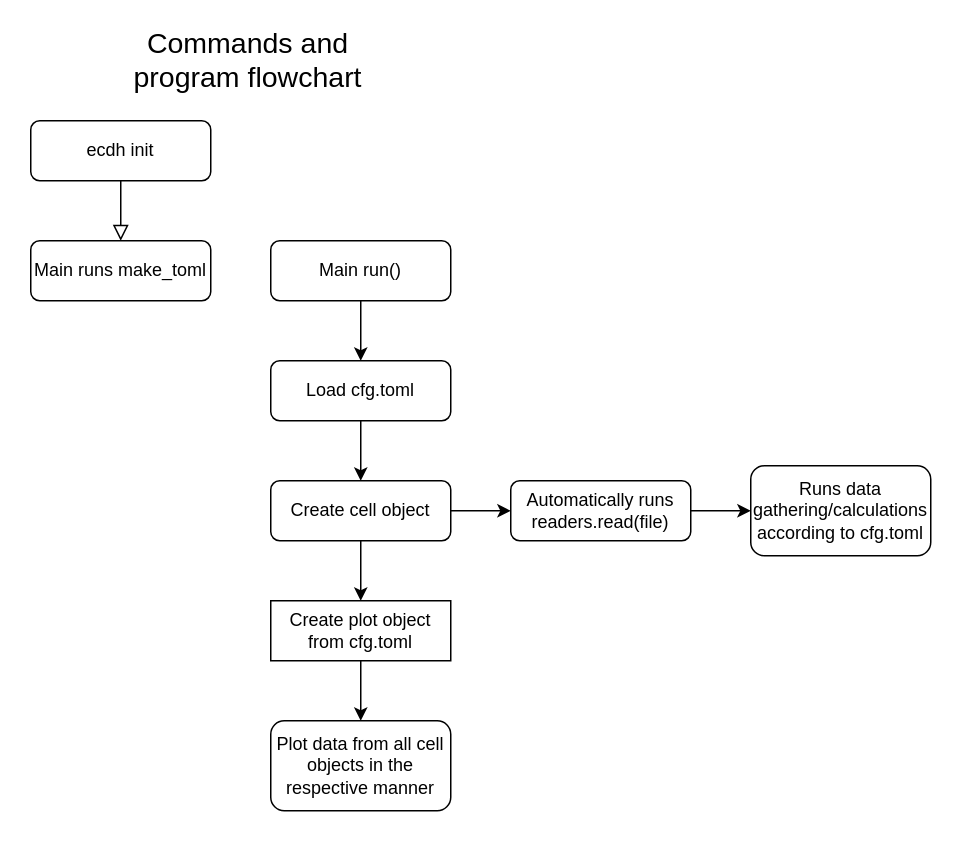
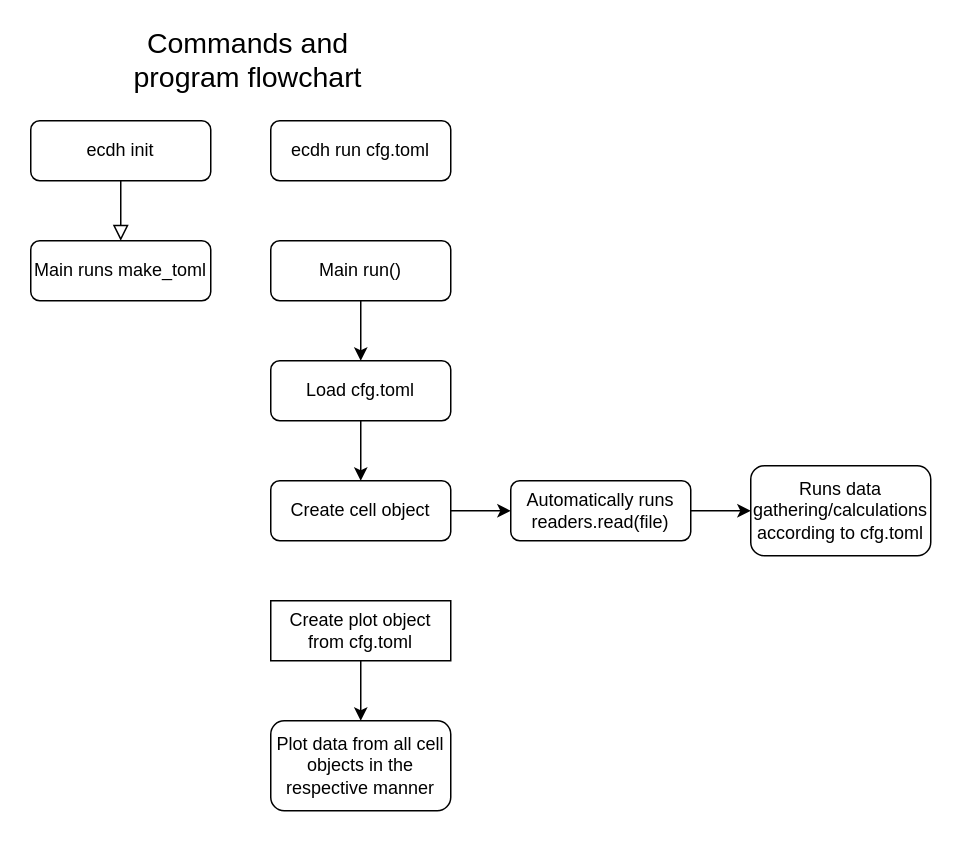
node "ecdh run cfg.toml": added
edge "Create cell object" -> "Create plot object from cfg.toml": removed
